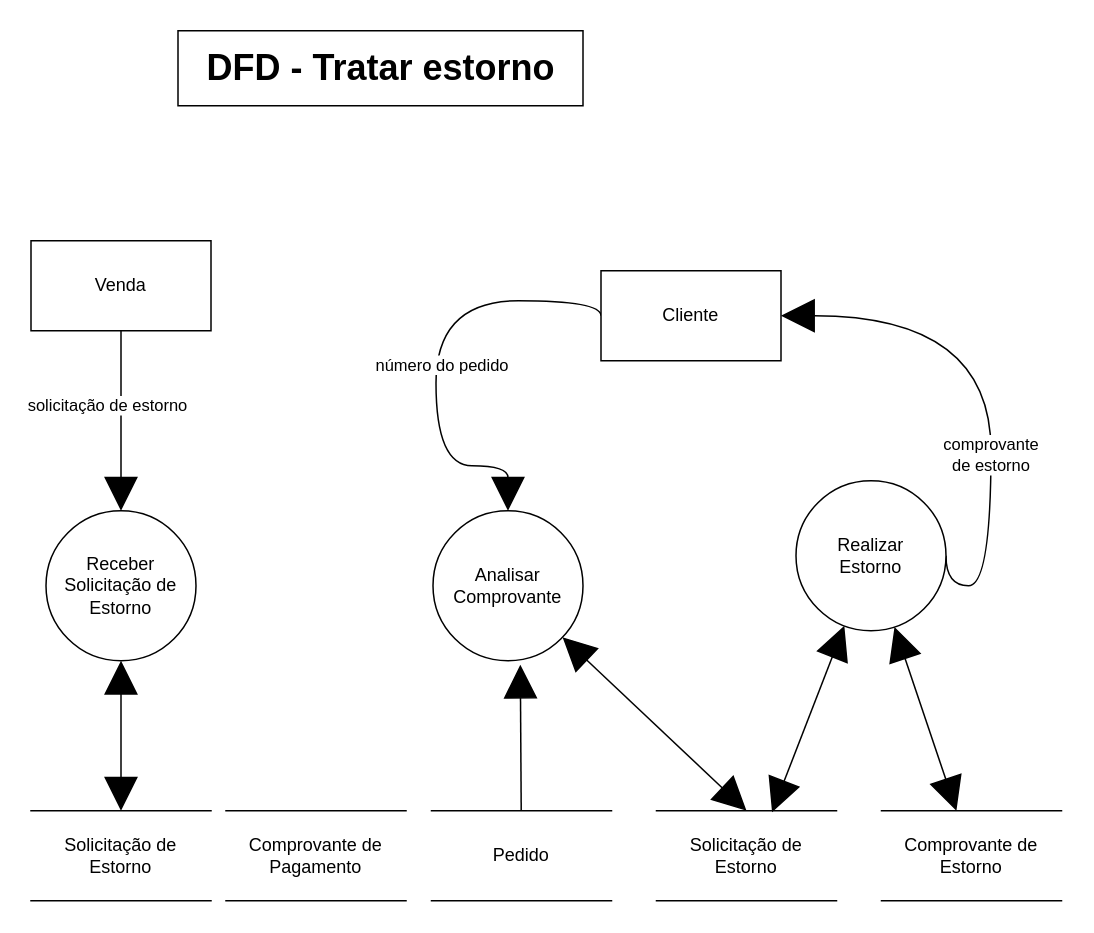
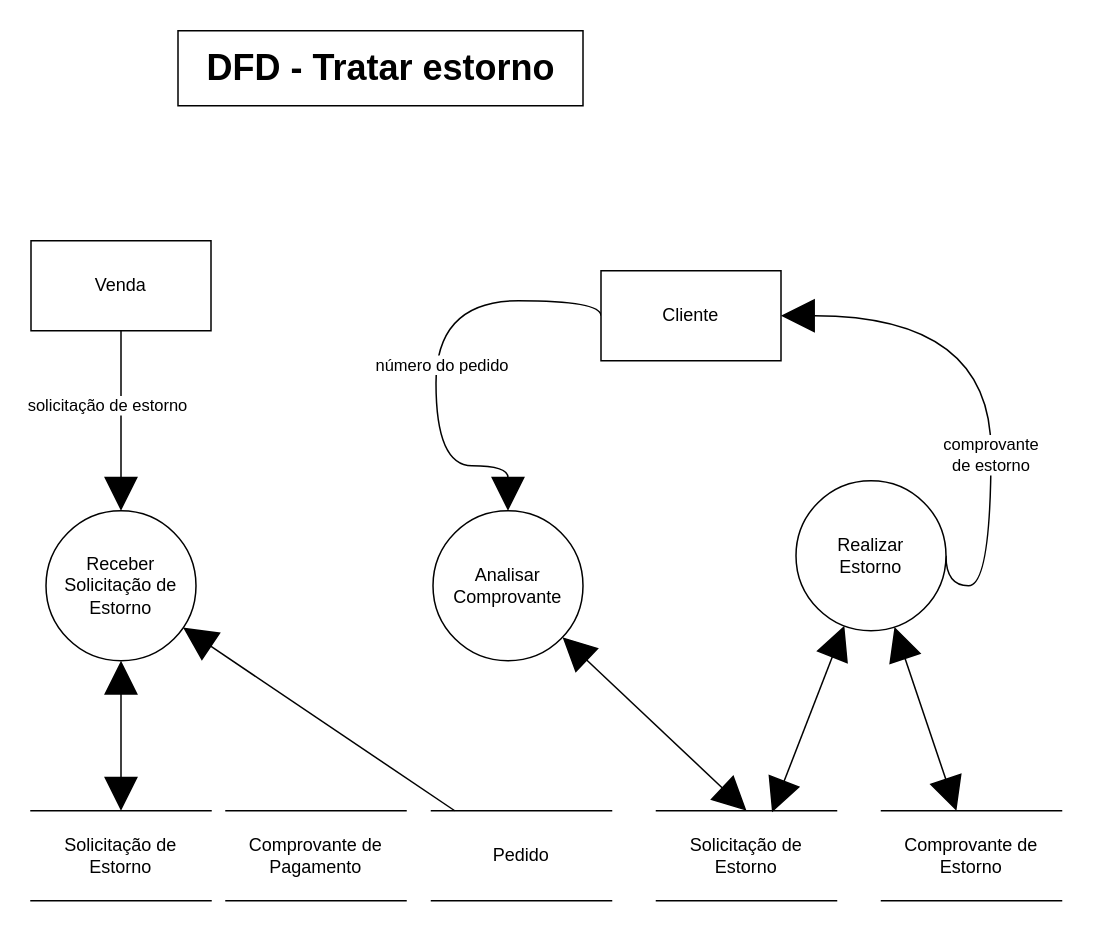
edge "Pedido" -> "Analisar Comprovante": now "Pedido" -> "Receber Solicitação de Estorno"
